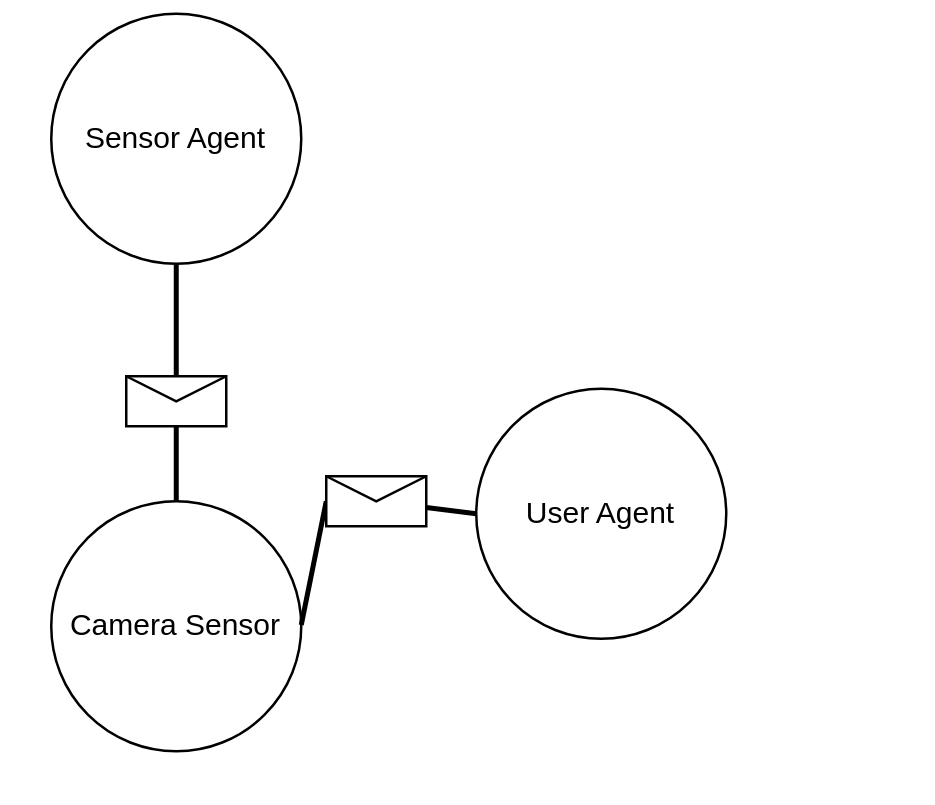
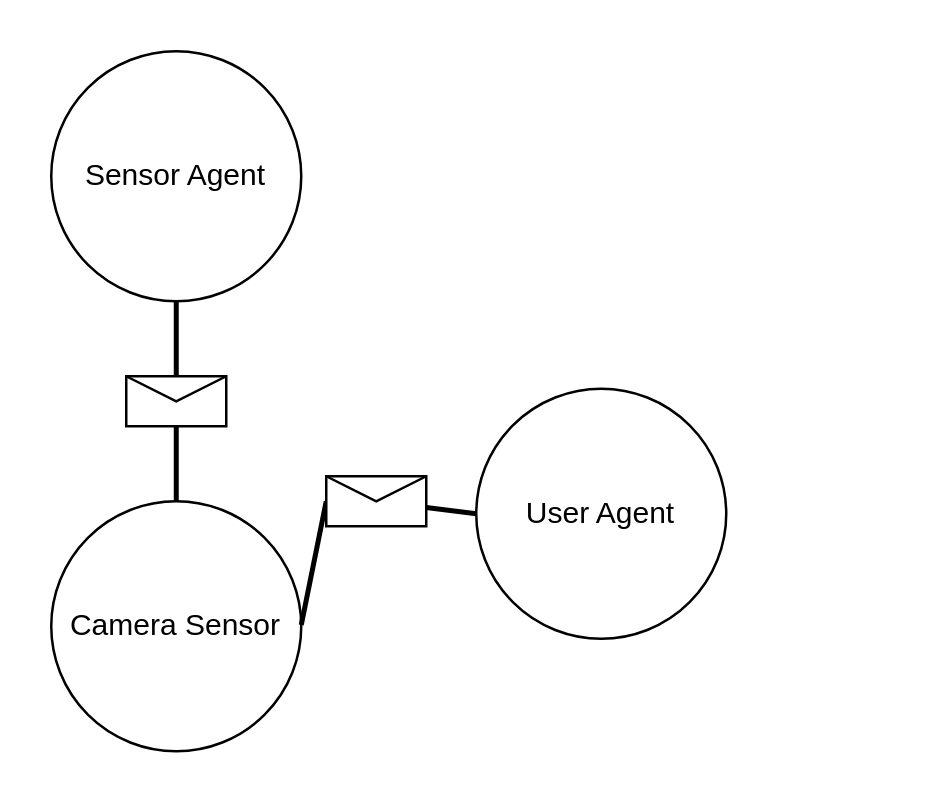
node "Sensor Agent": moved (176, 139) -> (176, 176)
